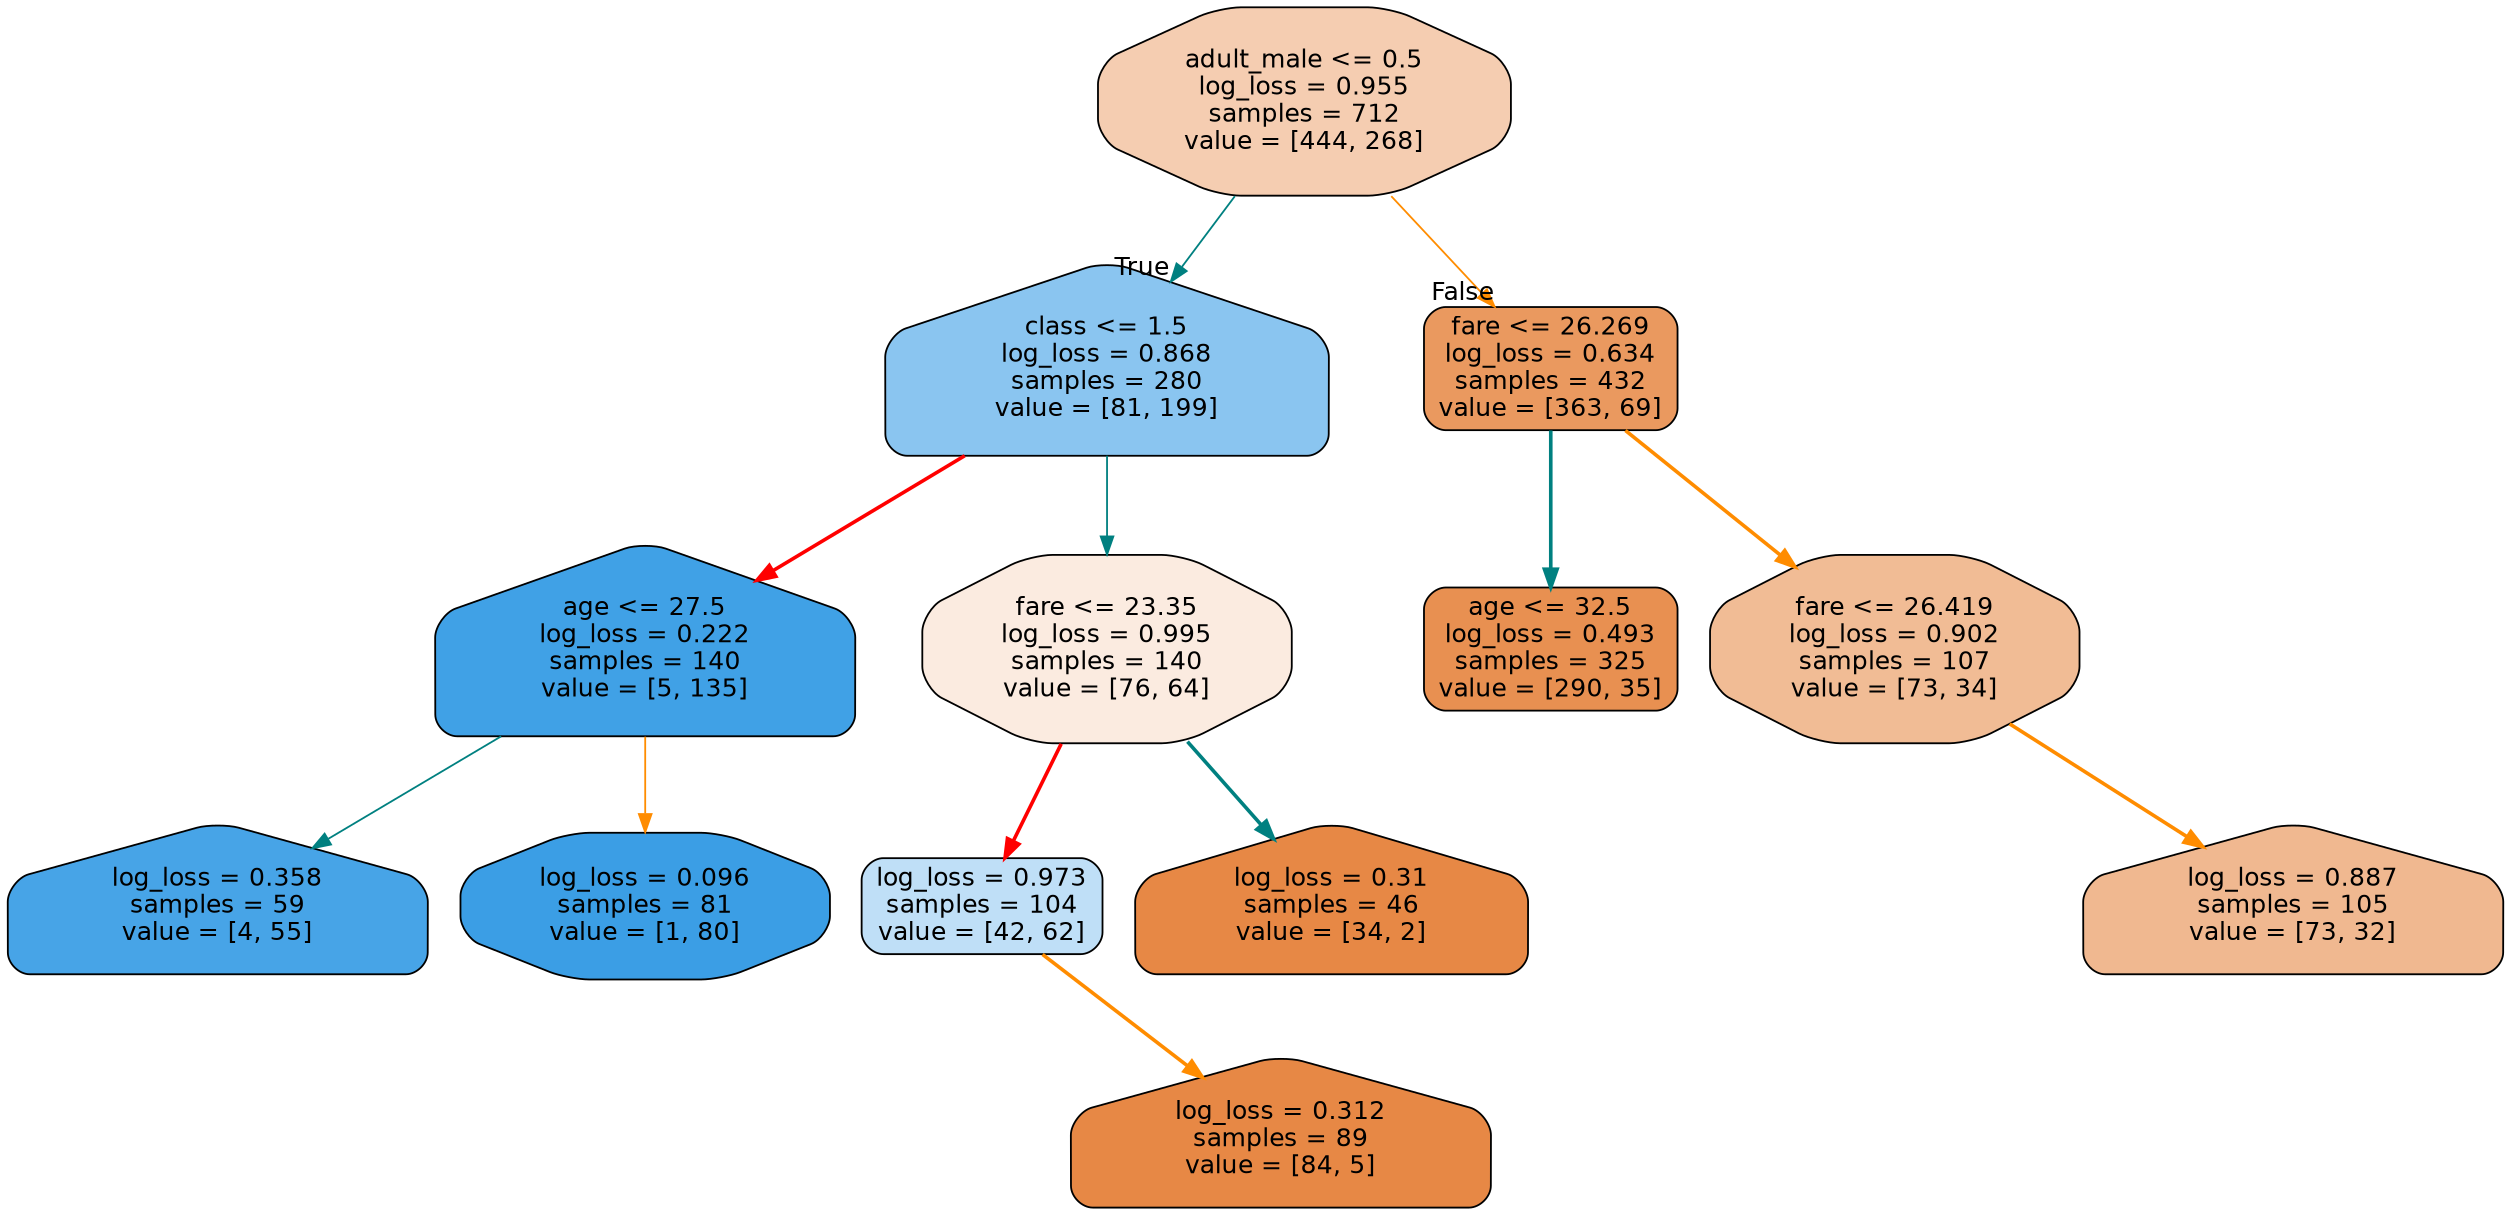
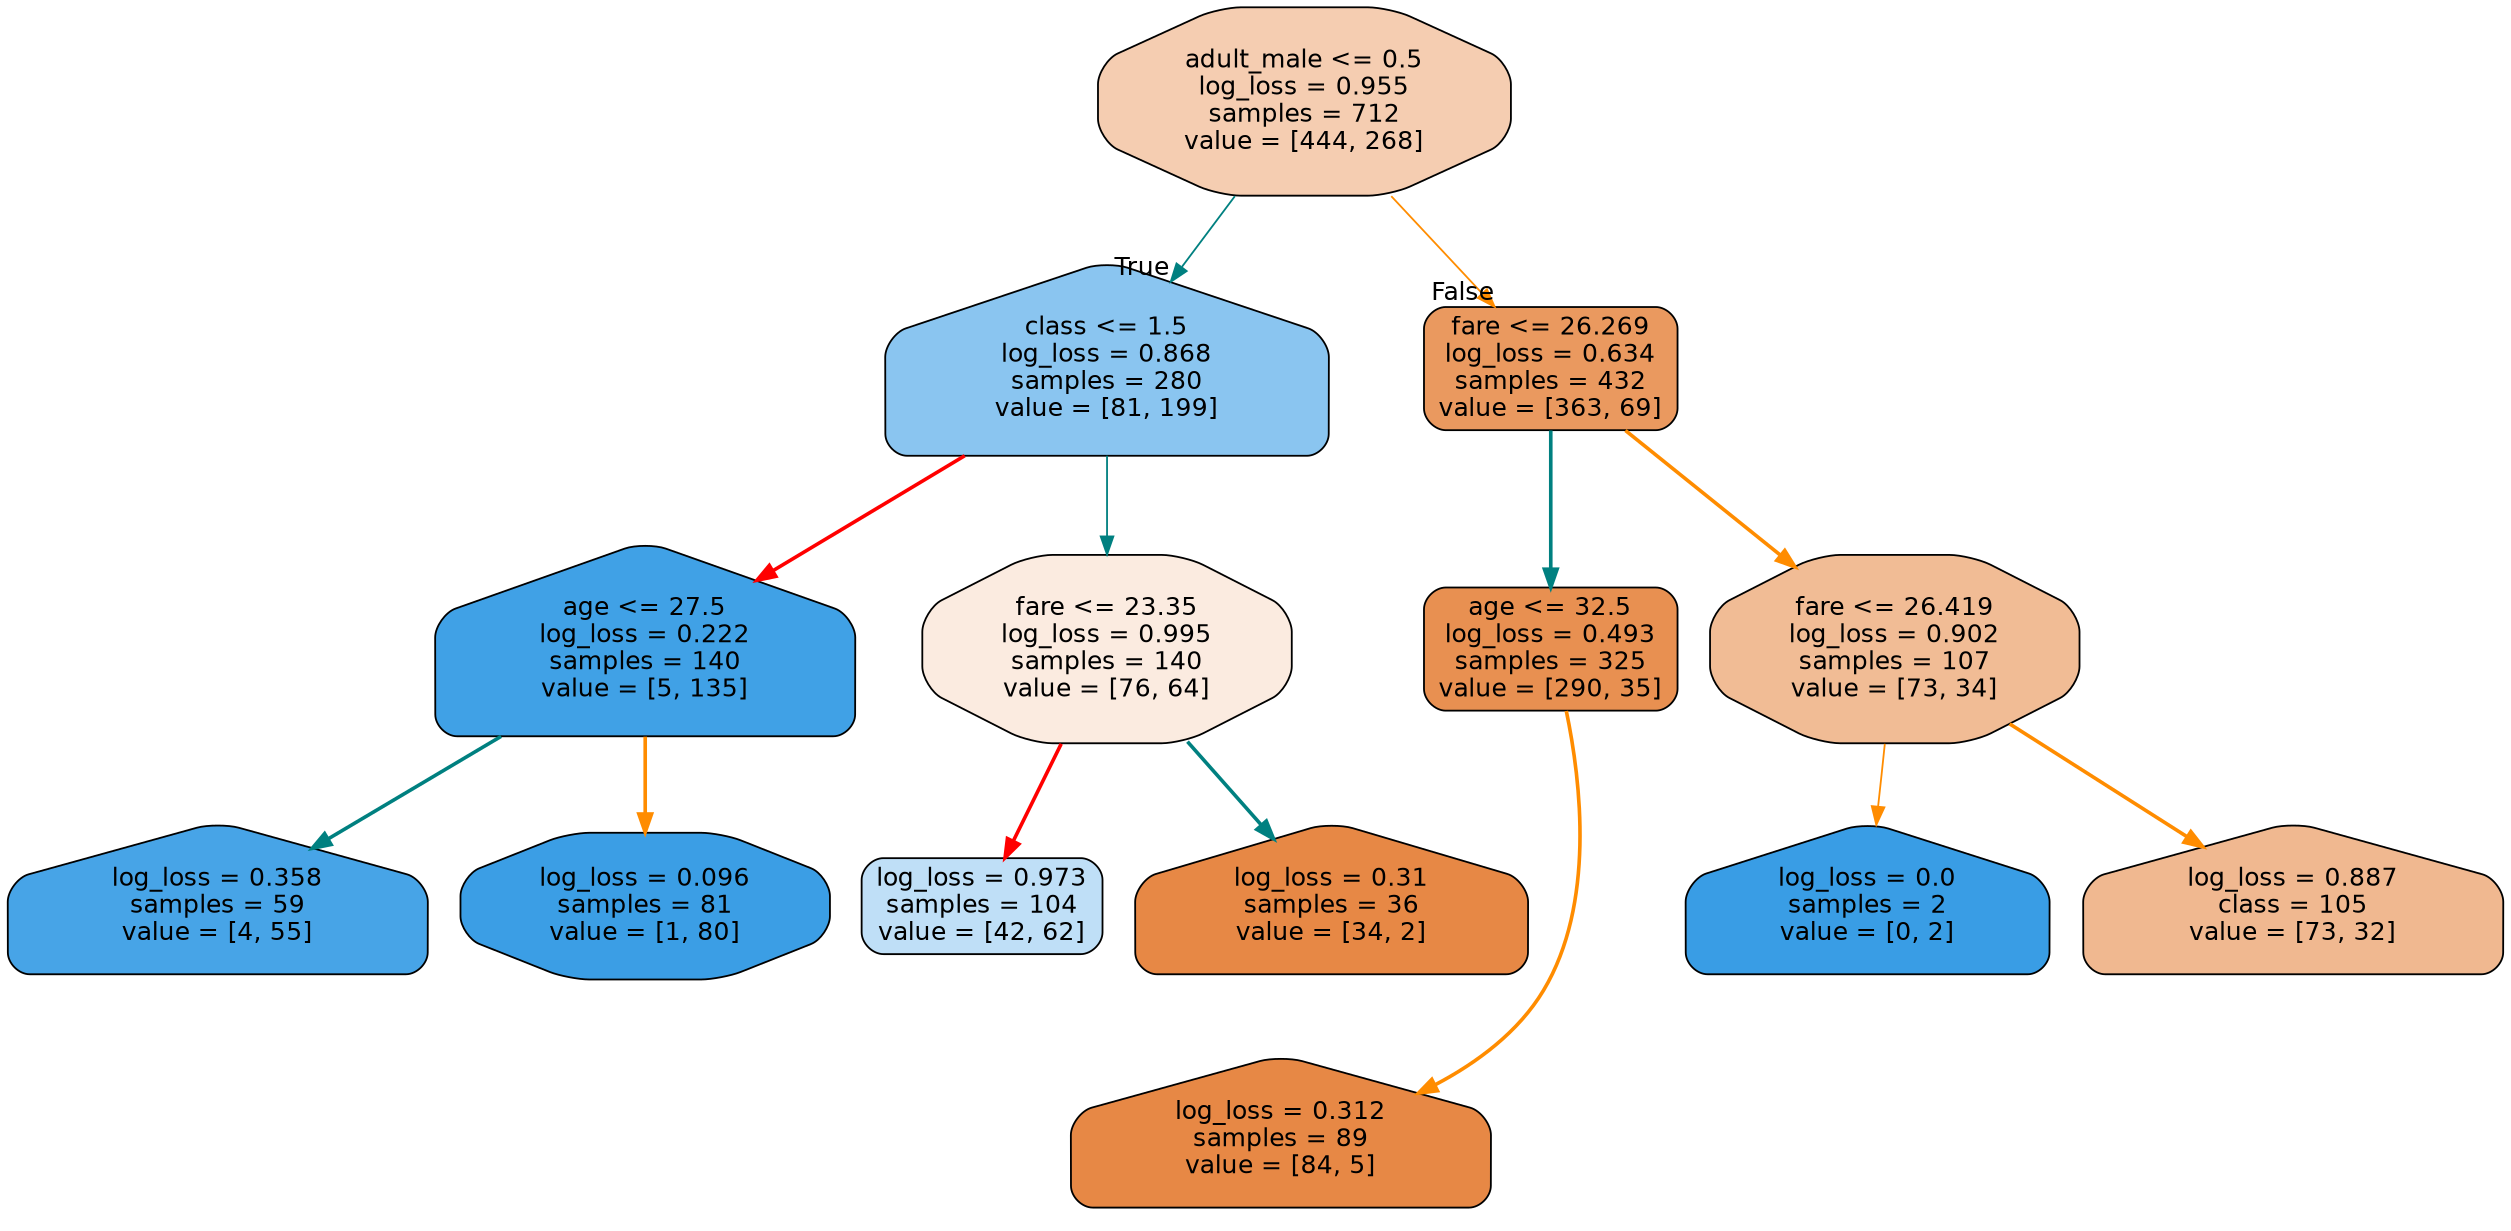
edge "age <= 27.5 log_loss = 0.222 samples = 140 value = [5, 135]" -> "log_loss = 0.096 samples = 81 value = [1, 80]": style solid -> bold
edge "age <= 27.5 log_loss = 0.222 samples = 140 value = [5, 135]" -> "log_loss = 0.358 samples = 59 value = [4, 55]": style solid -> bold
node "log_loss = 0.31 samples = 46 value = [34, 2]": label "log_loss = 0.31 samples = 46 value = [34, 2]" -> "log_loss = 0.31 samples = 36 value = [34, 2]"
node "log_loss = 0.0 samples = 2 value = [0, 2]": added
node "log_loss = 0.887 samples = 105 value = [73, 32]": label "log_loss = 0.887 samples = 105 value = [73, 32]" -> "log_loss = 0.887 class = 105 value = [73, 32]"
edge "log_loss = 0.973 samples = 104 value = [42, 62]" -> "log_loss = 0.312 samples = 89 value = [84, 5]": now "age <= 32.5 log_loss = 0.493 samples = 325 value = [290, 35]" -> "log_loss = 0.312 samples = 89 value = [84, 5]"
